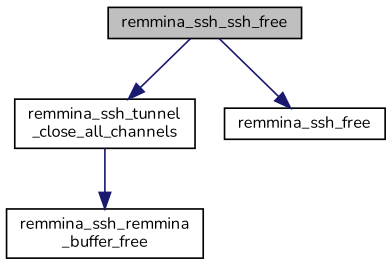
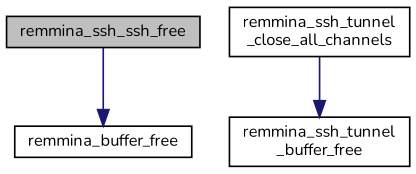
edge "remmina_ssh_ssh_free" -> "remmina_ssh_tunnel _close_all_channels": removed
node "remmina_ssh_free": label "remmina_ssh_free" -> "remmina_buffer_free"
node "remmina_ssh_remmina _buffer_free": label "remmina_ssh_remmina _buffer_free" -> "remmina_ssh_tunnel _buffer_free"
